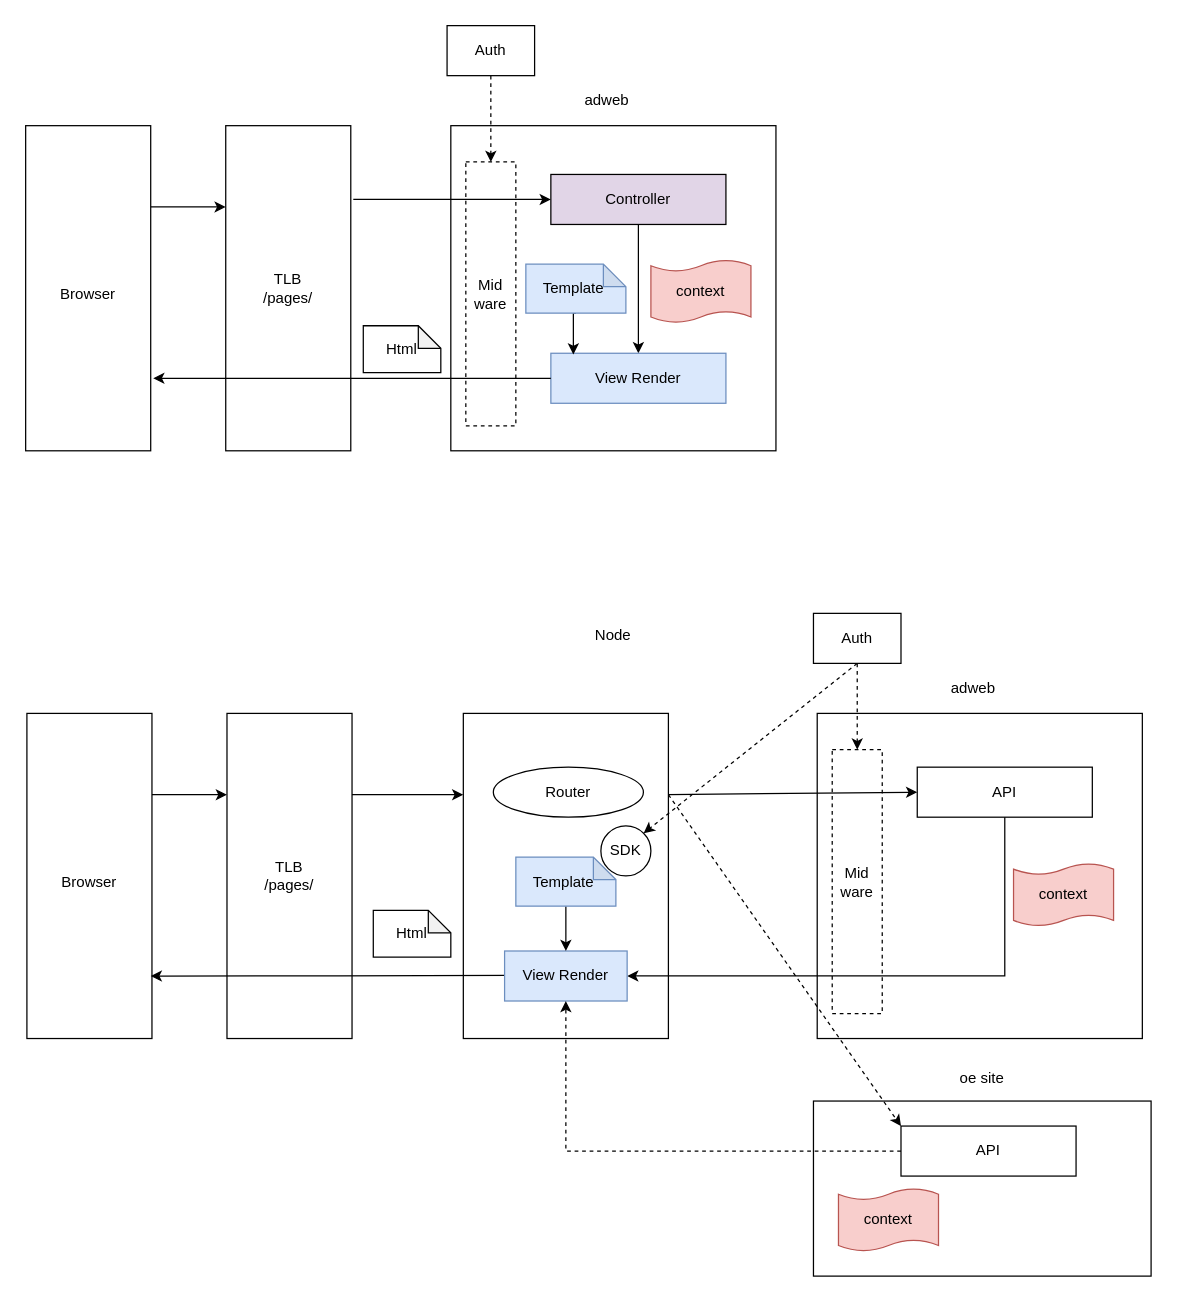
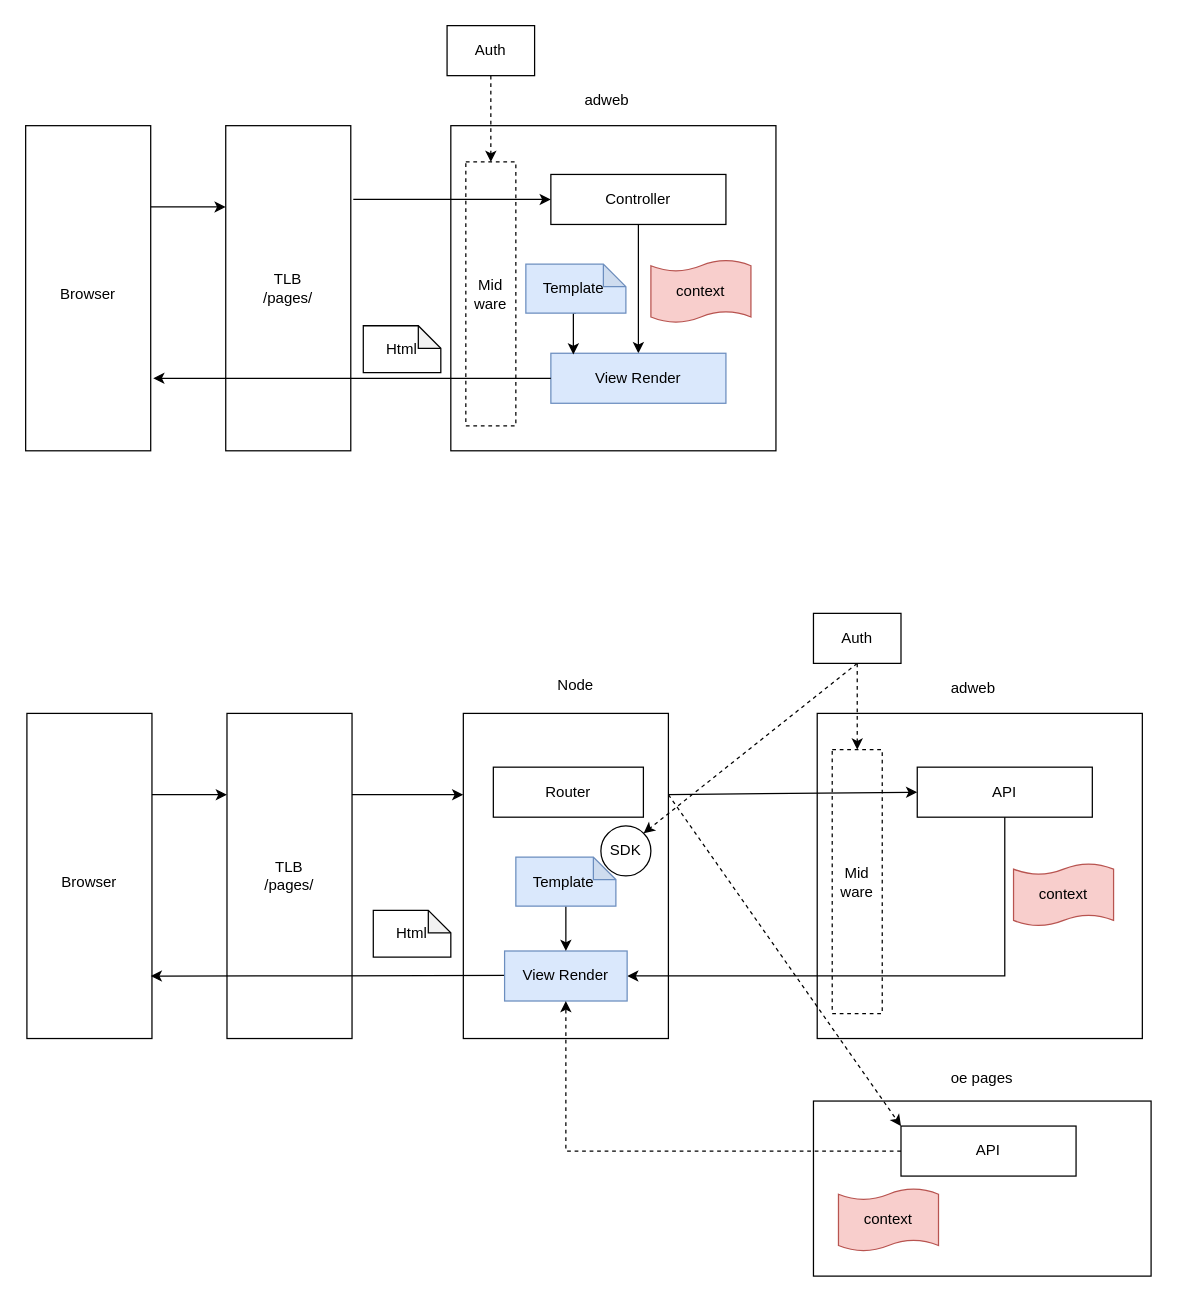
node "Controller": fillcolor #e1d5e7 -> #ffffff
node "Node": moved (613, 635) -> (576, 685)
node "Router": shape ellipse -> rectangle
node "oe site": label "oe site" -> "oe pages"
